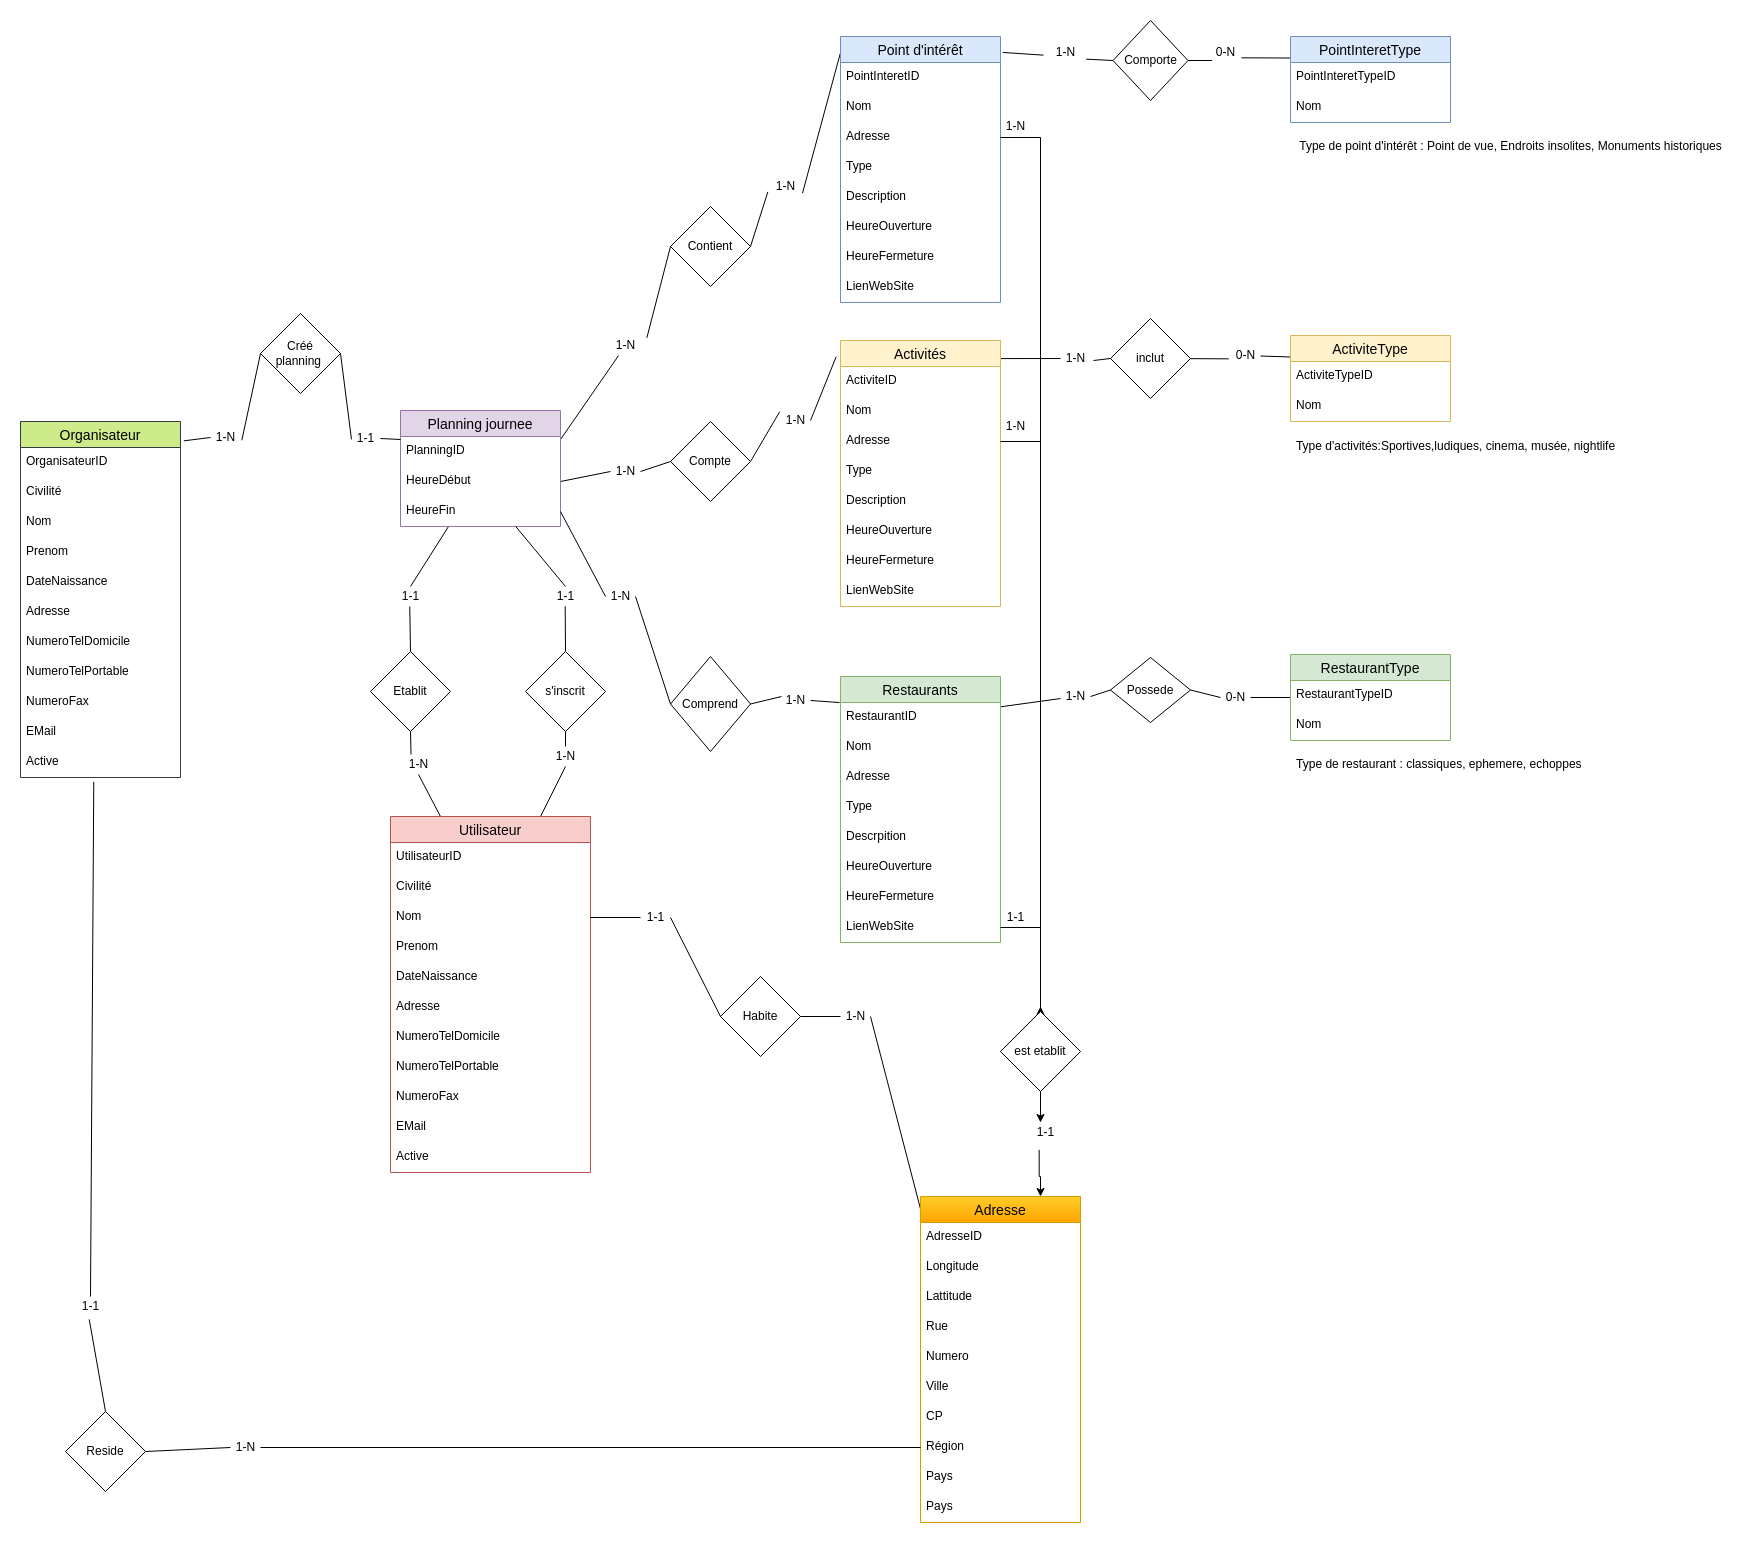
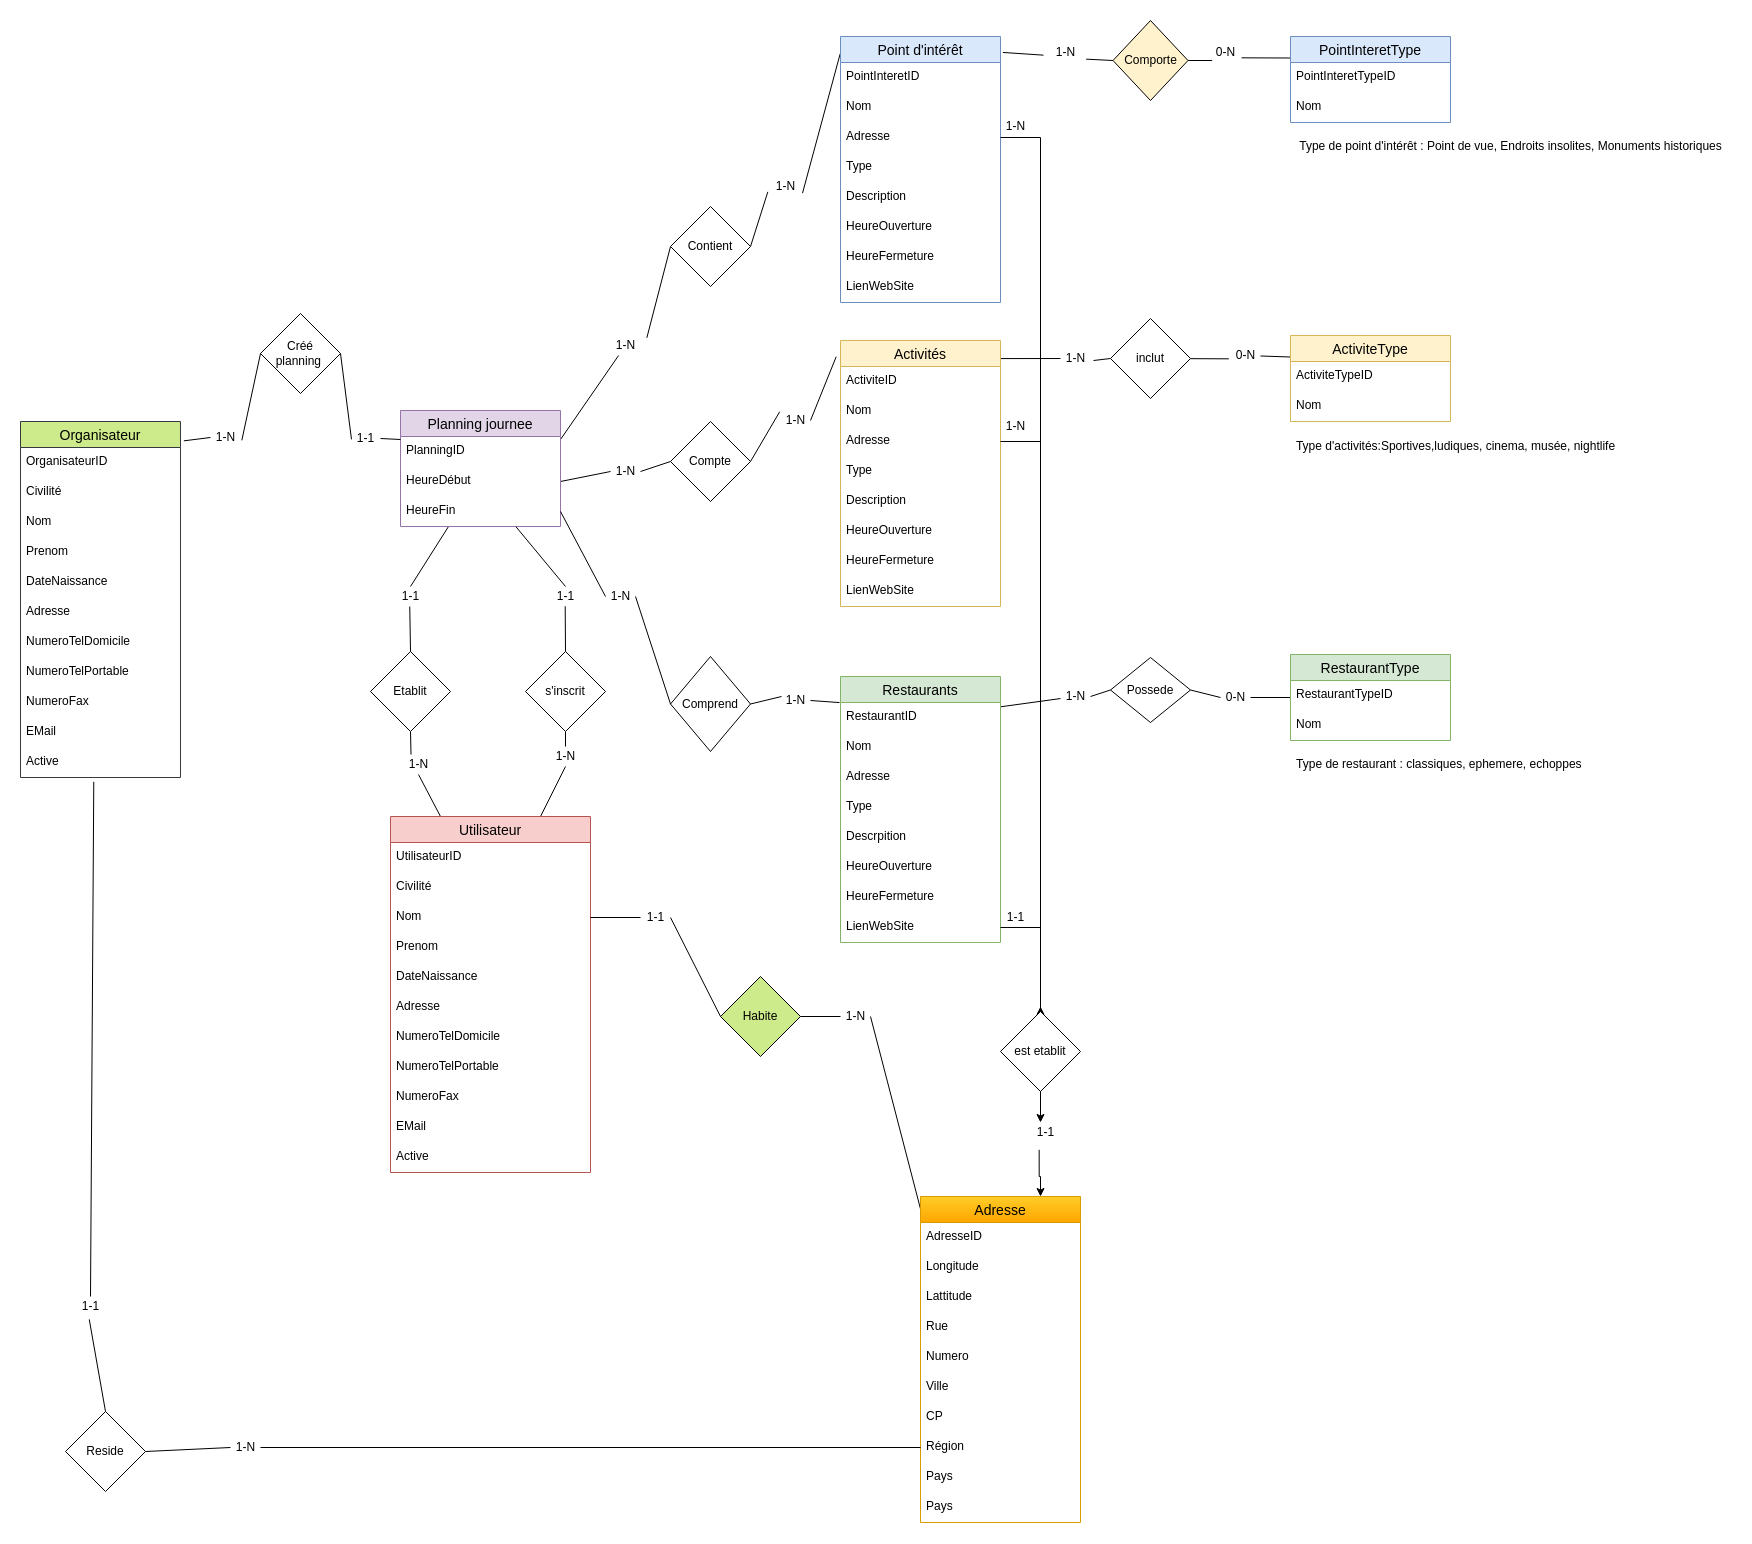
node "Comporte": fillcolor #ffffff -> #fff2cc
node "Habite": fillcolor #ffffff -> #cdeb8b
